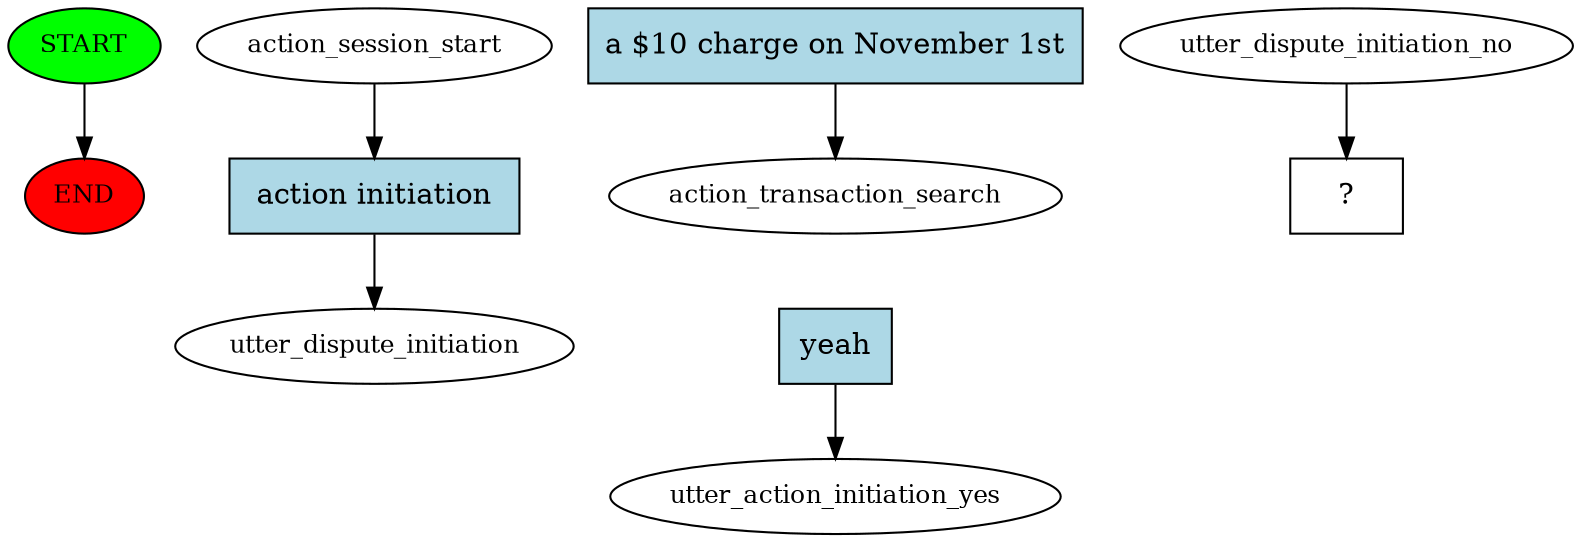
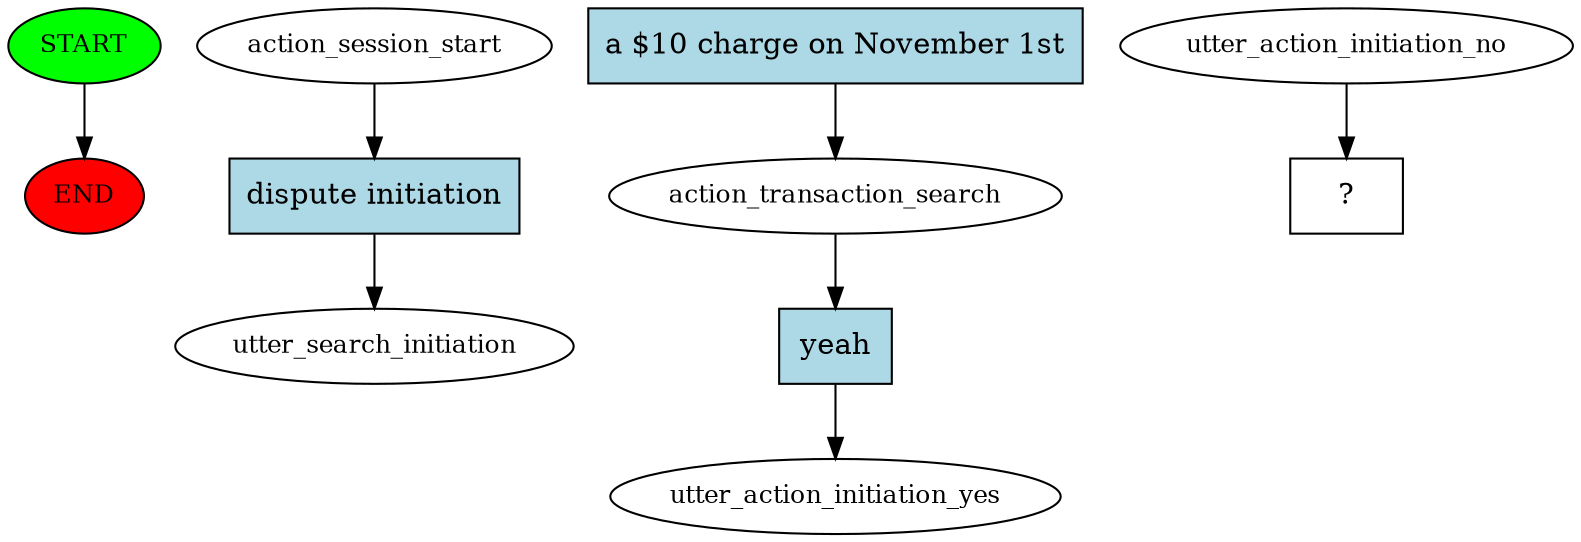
node "utter_dispute_initiation_no": label "utter_dispute_initiation_no" -> "utter_action_initiation_no"
node "action initiation": label "action initiation" -> "dispute initiation"
edge "action_transaction_search" -> "yeah": added
node "utter_dispute_initiation": label "utter_dispute_initiation" -> "utter_search_initiation"
